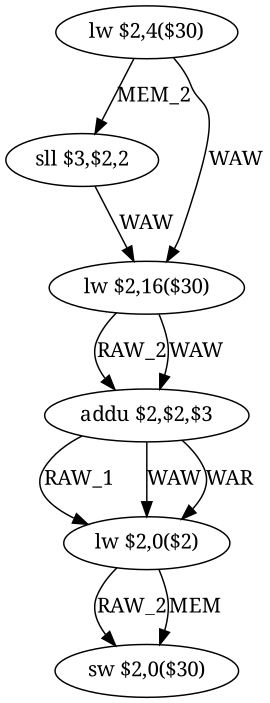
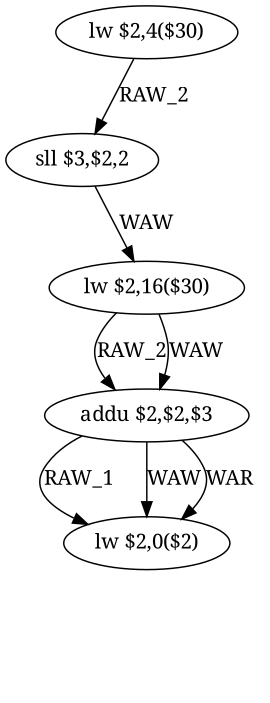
edge "lw $2,4($30)" -> "sll $3,$2,2": label "MEM_2" -> "RAW_2"
edge "lw $2,4($30)" -> "lw $2,16($30)": removed, label "WAW"
node "sw $2,0($30)": removed
